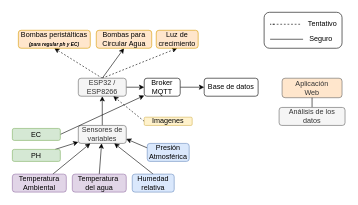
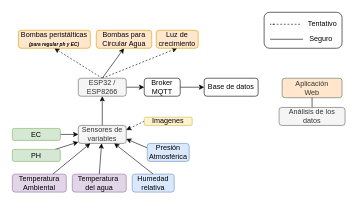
edge "Imagenes" -> "ESP32 / ESP8266": now "Imagenes" -> "Sensores de variables"
edge "EC" -> "Broker MQTT": now "EC" -> "Sensores de variables"
